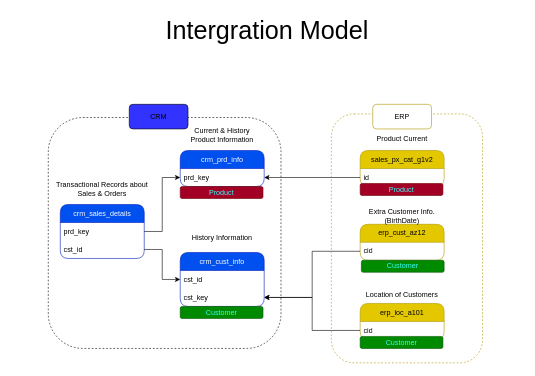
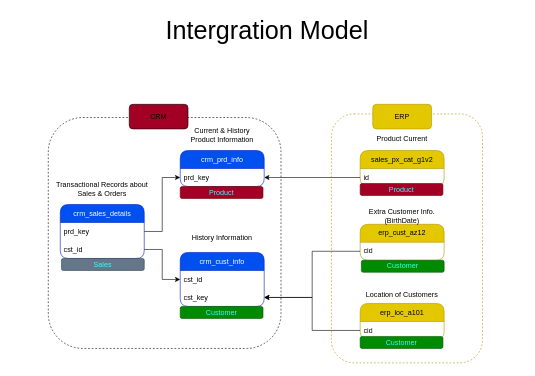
node "CRM": fillcolor #3333ff -> #a20025
node "ERP": fillcolor #ffffff -> #e3c800
node "Sales": added
